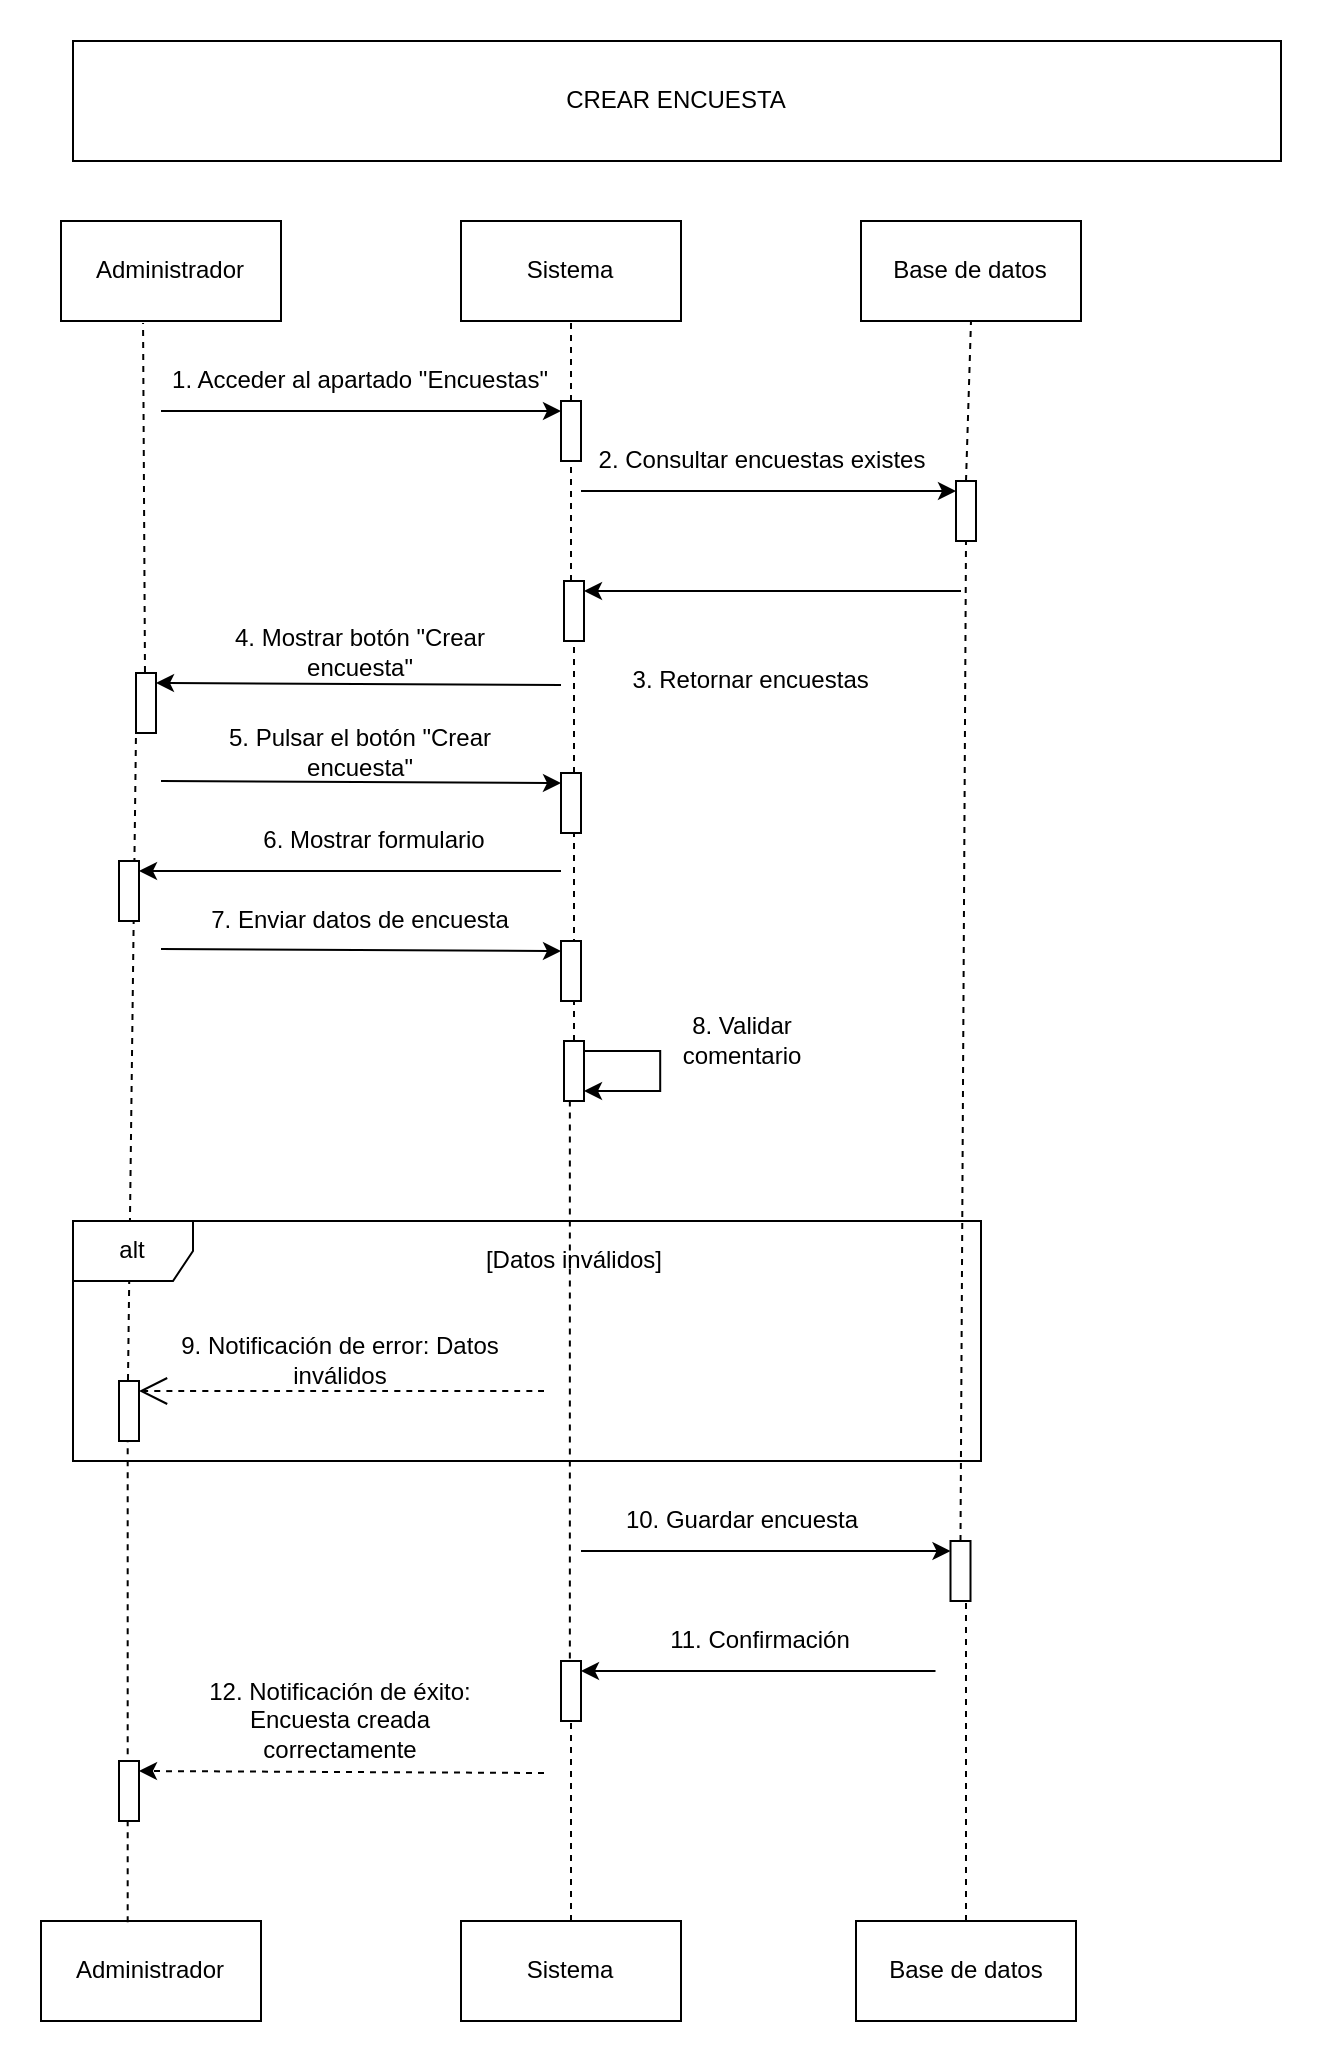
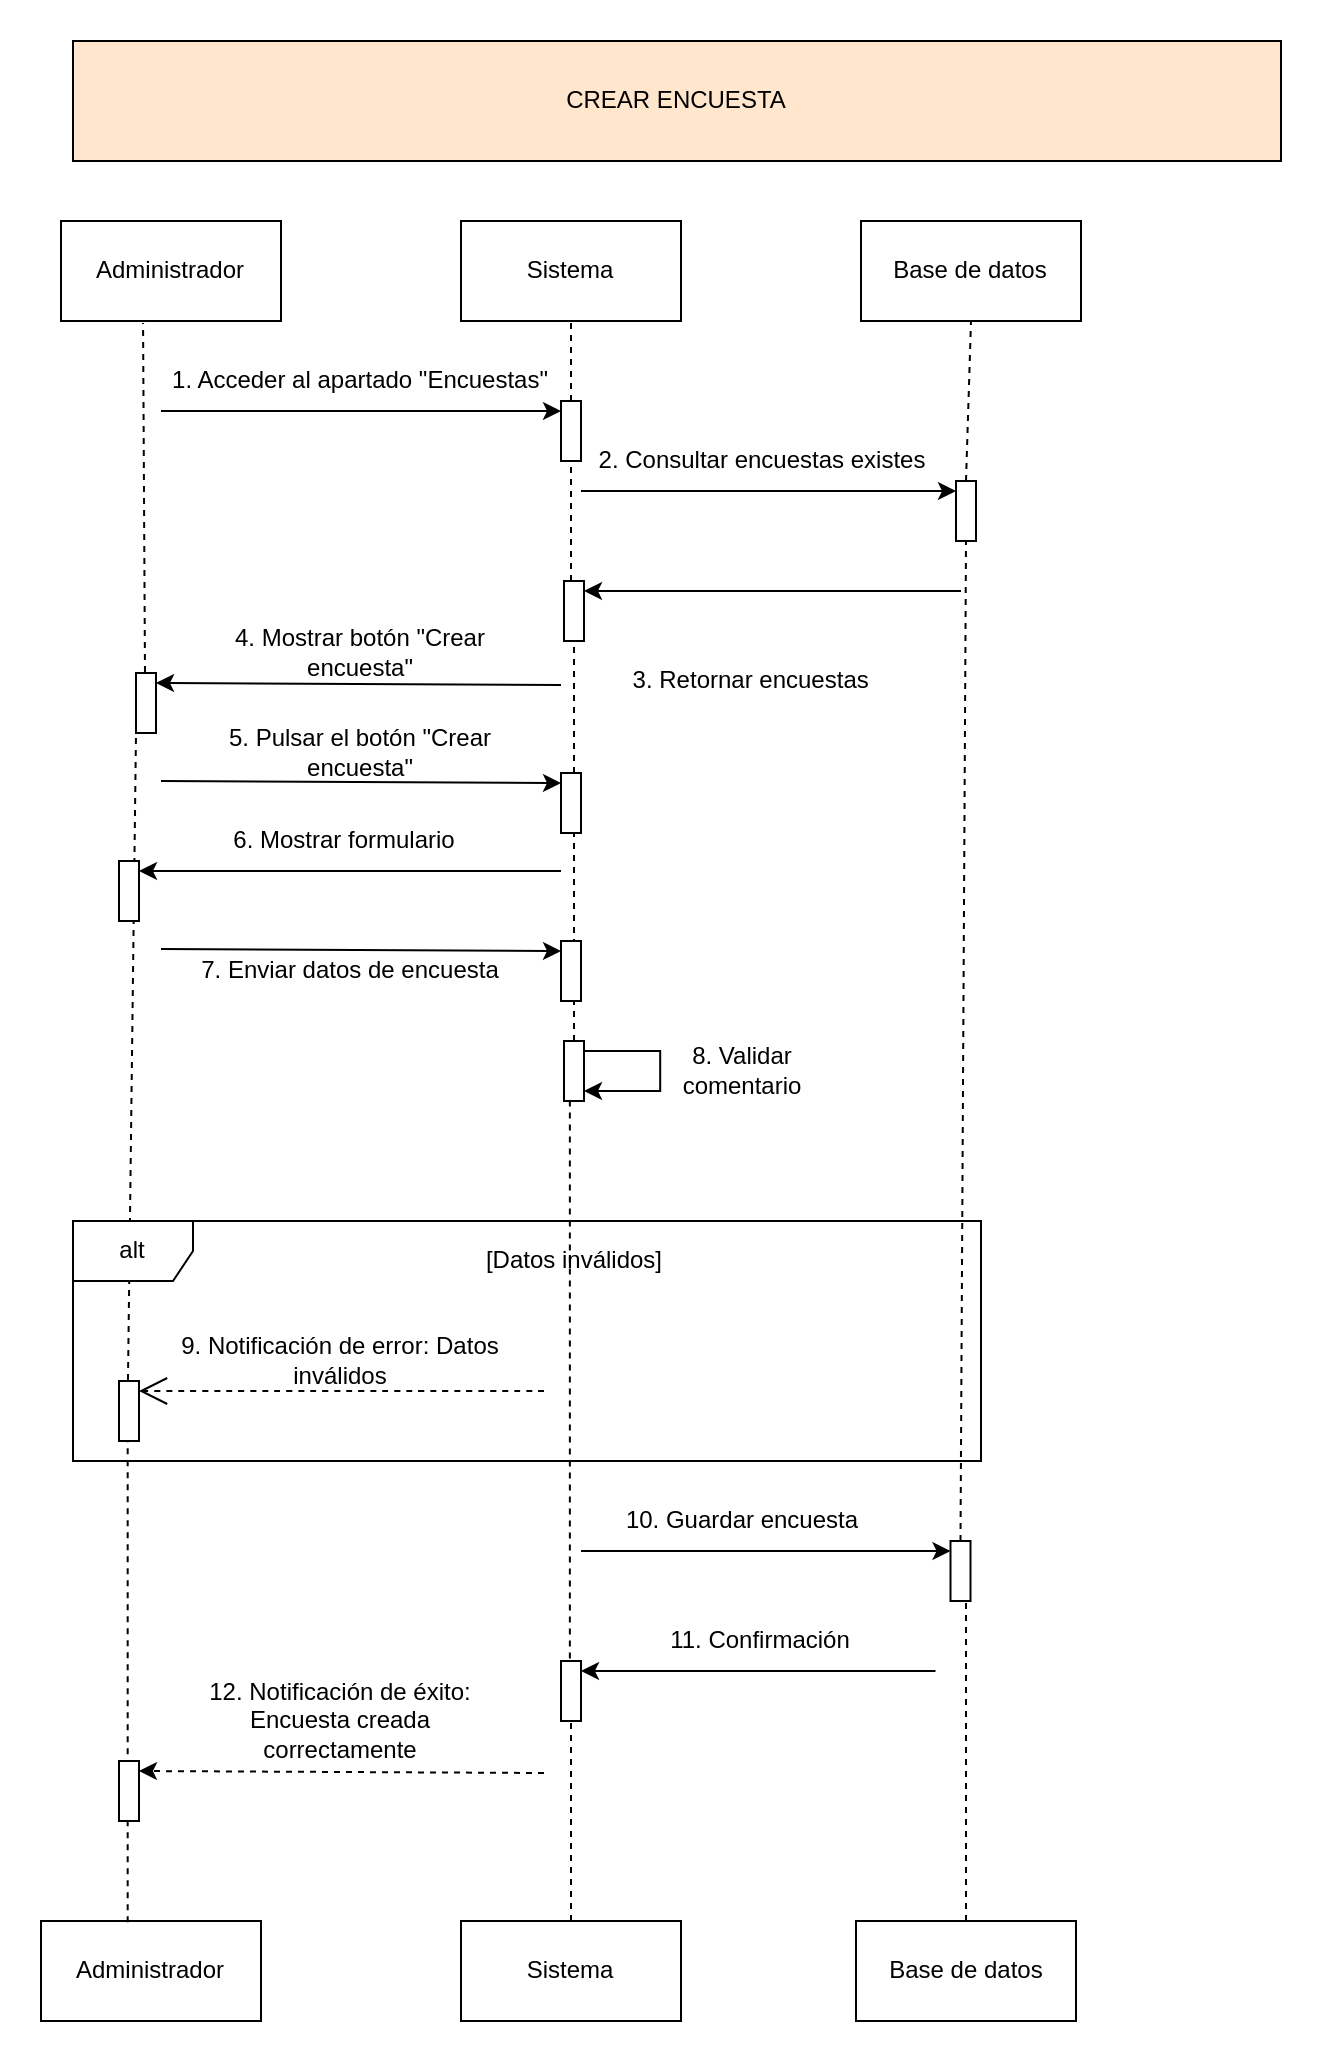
node "CREAR ENCUESTA": fillcolor #ffffff -> #ffe6cc
node "6. Mostrar formulario": moved (374, 841) -> (344, 841)
node "7. Enviar datos de encuesta": moved (361, 921) -> (351, 971)
node "8. Validar comentario": moved (743, 1041) -> (743, 1071)
